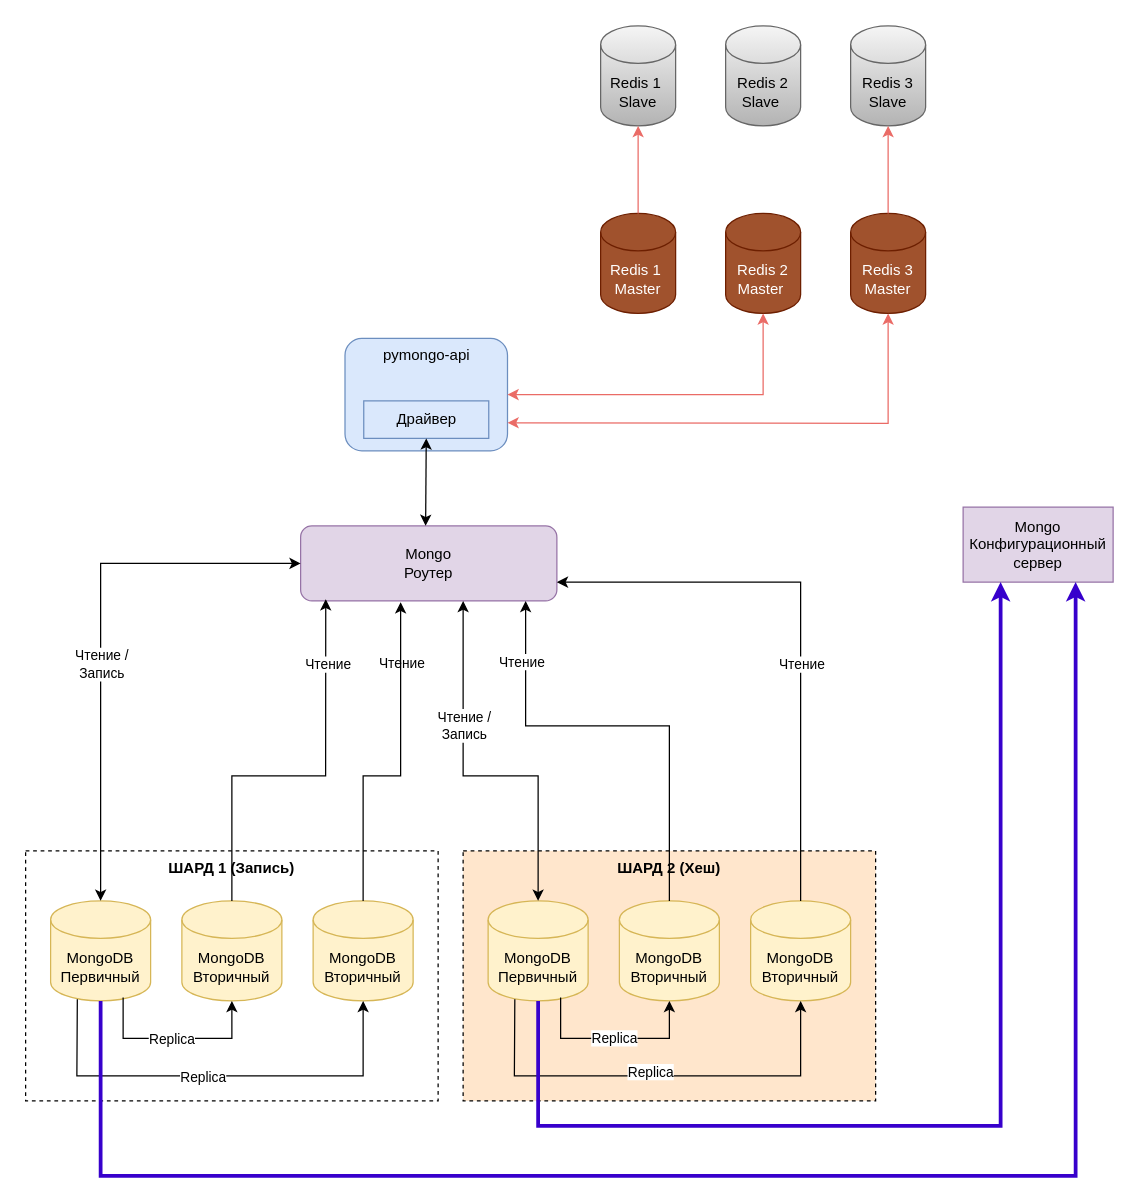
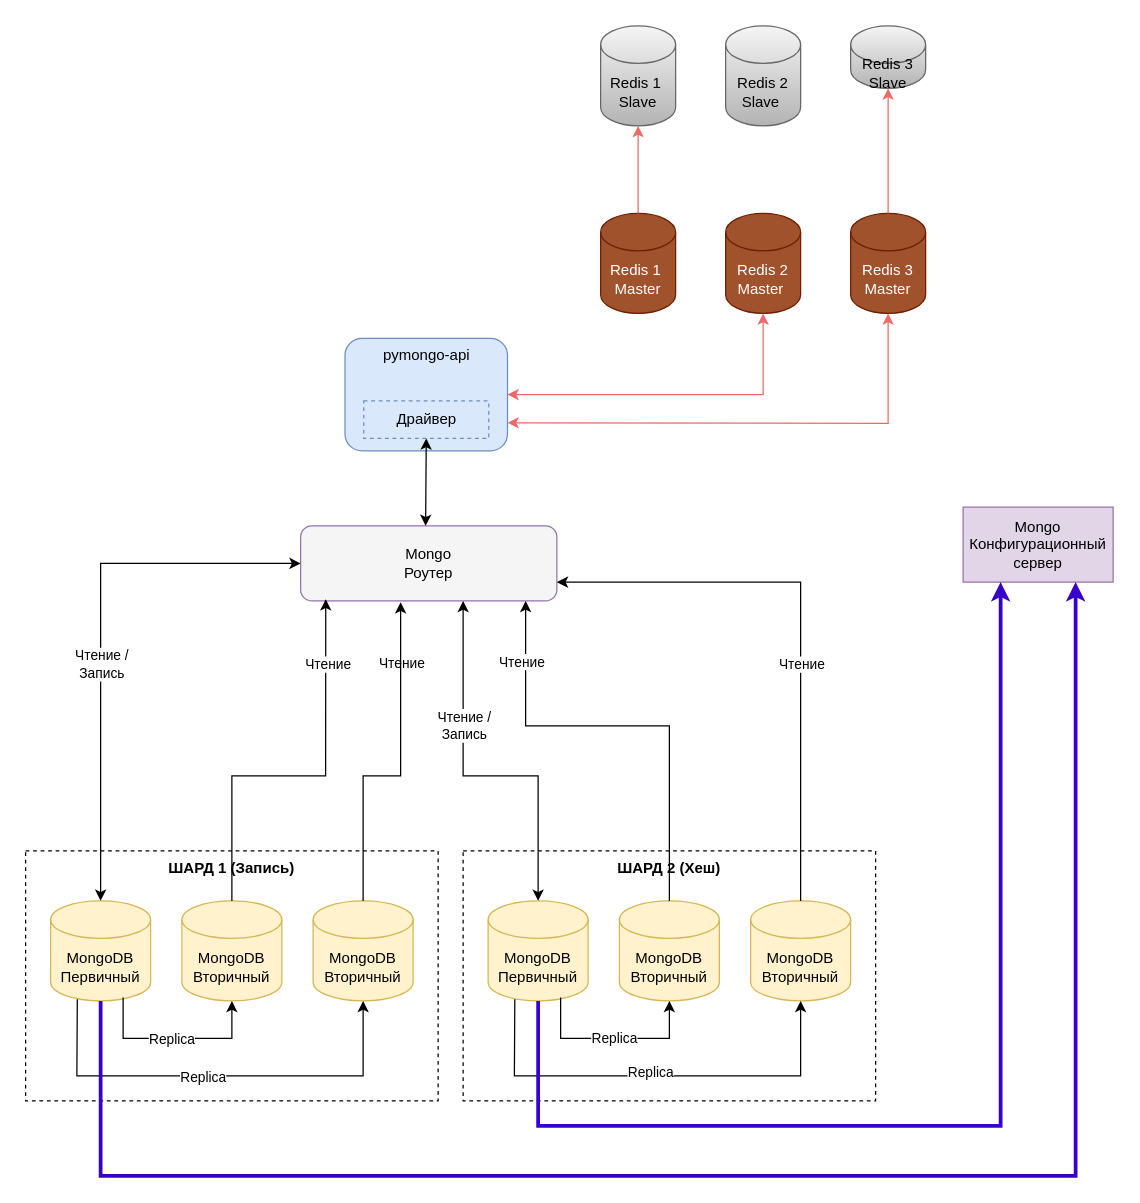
node "Redis 3 Slave": size 75x100 -> 75x63
node "Драйвер": style solid -> dashed
node "Mongo Роутер": fillcolor #e1d5e7 -> #f5f5f5
node "ШАРД 2 (Хеш)": fillcolor #ffe6cc -> #ffffff
